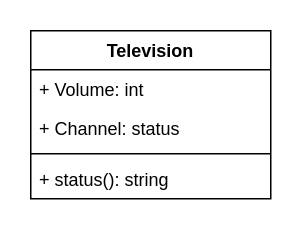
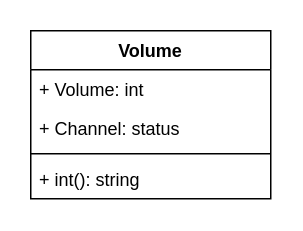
node "Television": label "Television" -> "Volume"
node "+ status(): string": label "+ status(): string" -> "+ int(): string"
